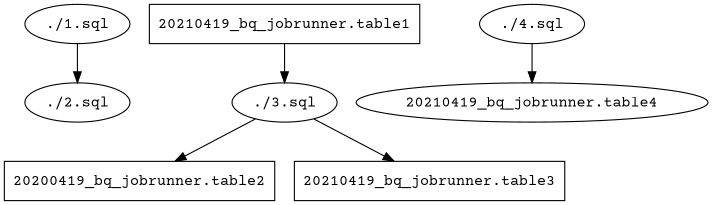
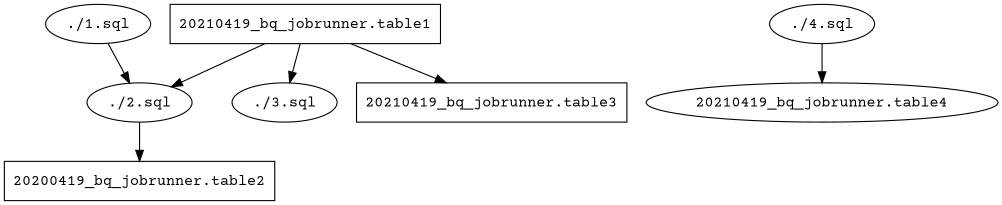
edge "20210419_bq_jobrunner.table1" -> "./2.sql": added
edge "./3.sql" -> "20200419_bq_jobrunner.table2": now "./2.sql" -> "20200419_bq_jobrunner.table2"
edge "./3.sql" -> "20210419_bq_jobrunner.table3": now "20210419_bq_jobrunner.table1" -> "20210419_bq_jobrunner.table3"
